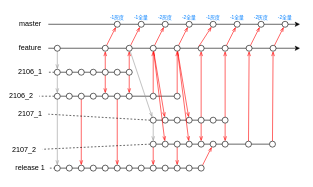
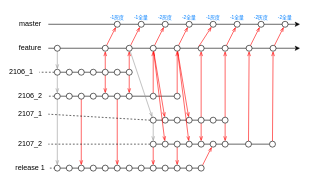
node "2106_1": moved (30, 72) -> (21, 72)
node "2106_2": moved (21, 96) -> (30, 96)
node "2107_2": moved (24, 150) -> (30, 144)
